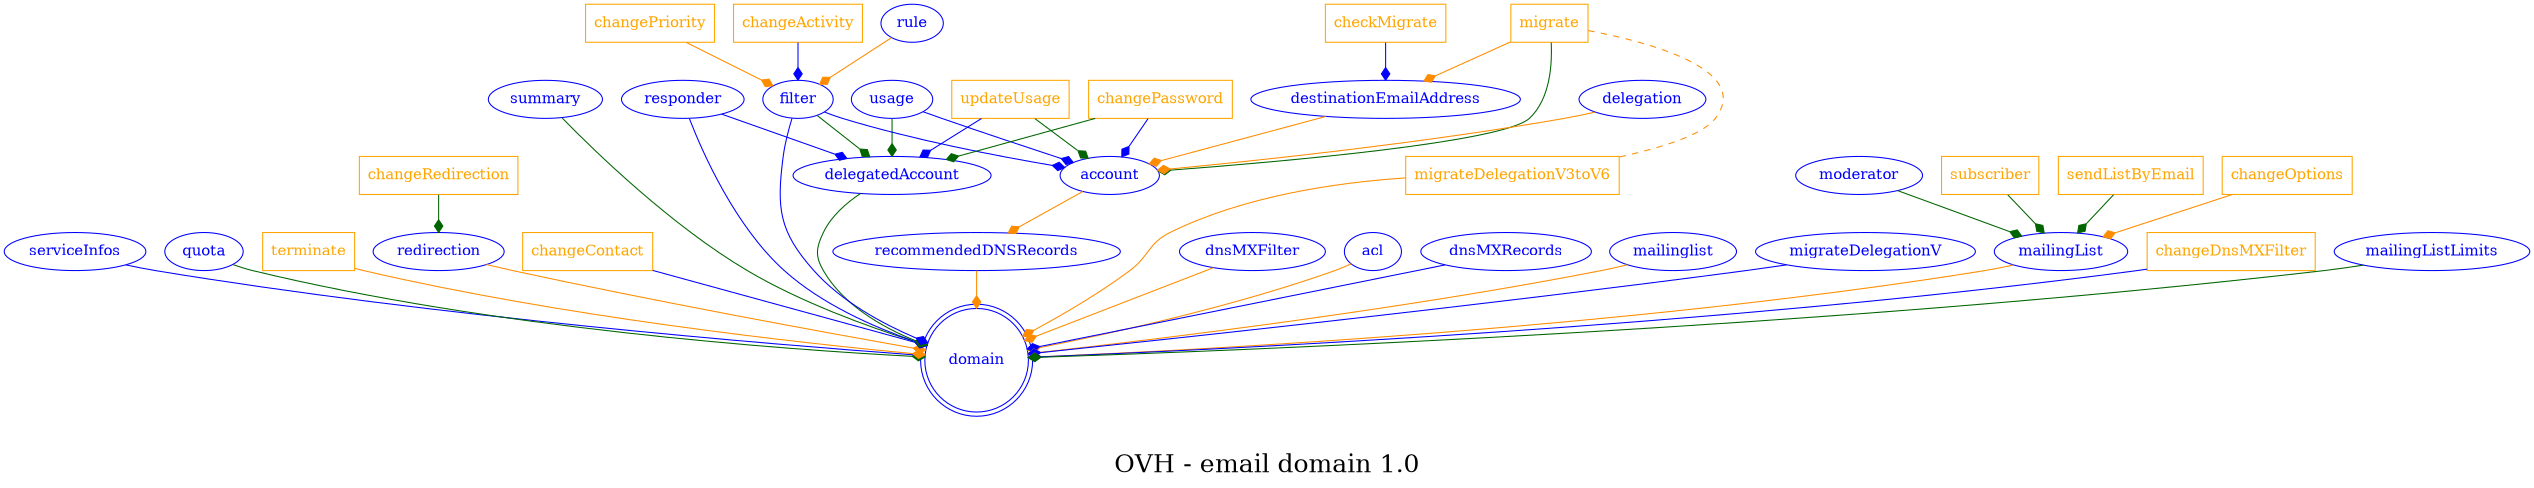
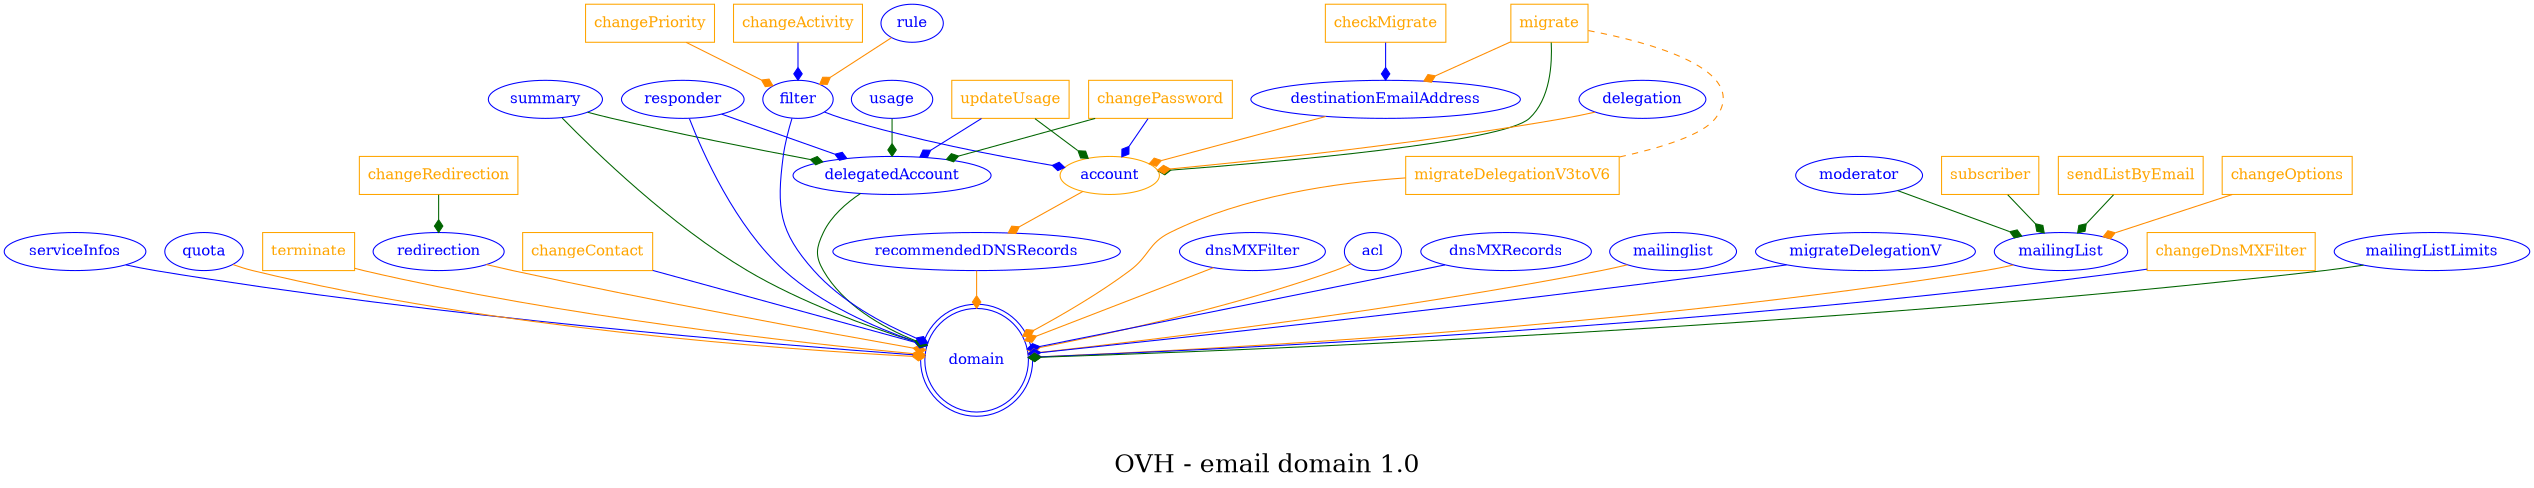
edge "filter" -> "delegatedAccount": now "summary" -> "delegatedAccount"
edge "usage" -> "account": removed
node "account": color blue -> orange
edge "quota" -> "domain": color darkgreen -> darkorange
